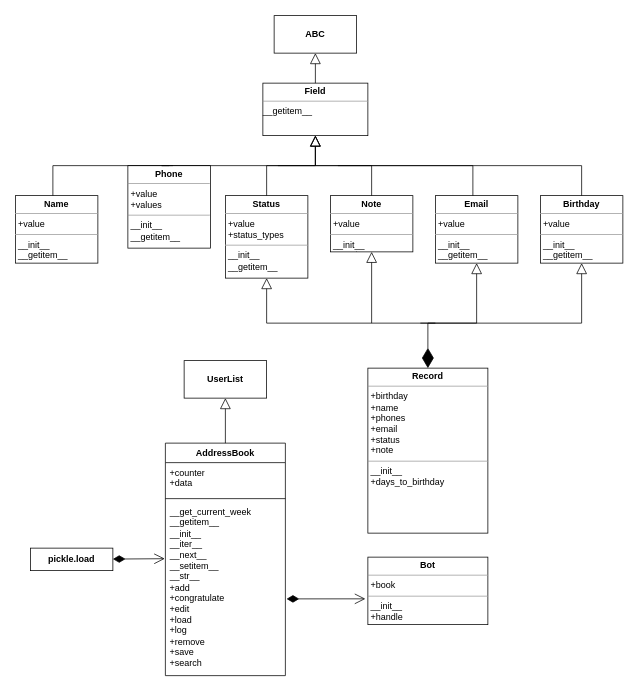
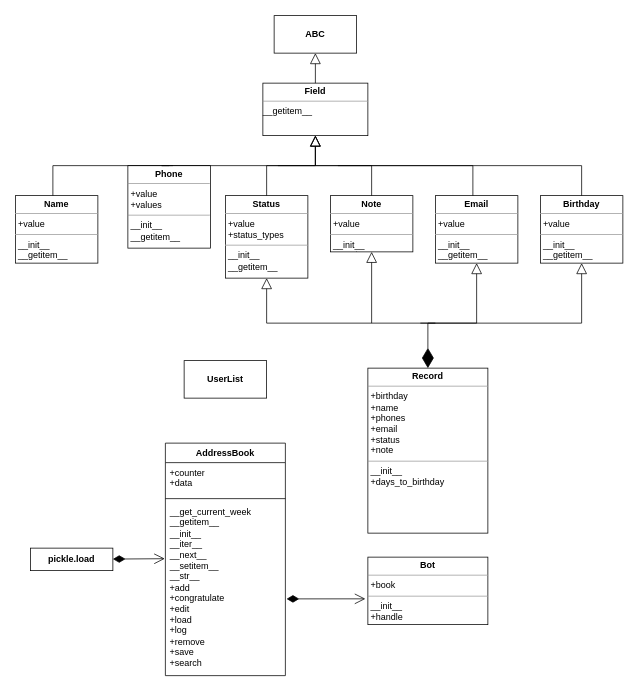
edge "AddressBook" -> "UserList": removed
